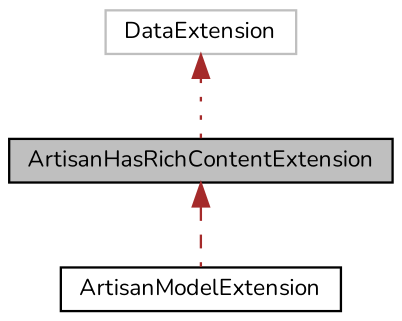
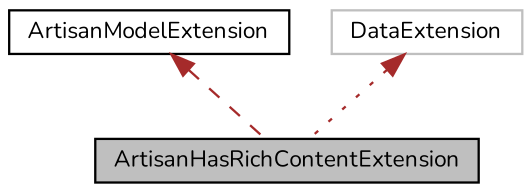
edge "ArtisanModelExtension" -> "ArtisanHasRichContentExtension": reversed
